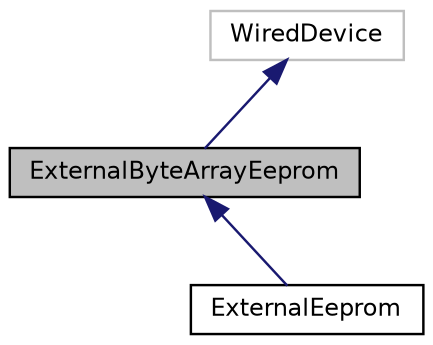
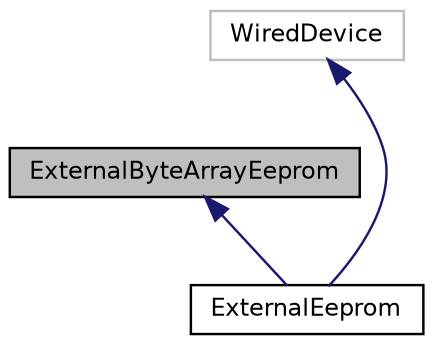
edge "ExternalByteArrayEeprom" -> "WiredDevice": now "ExternalEeprom" -> "WiredDevice"
